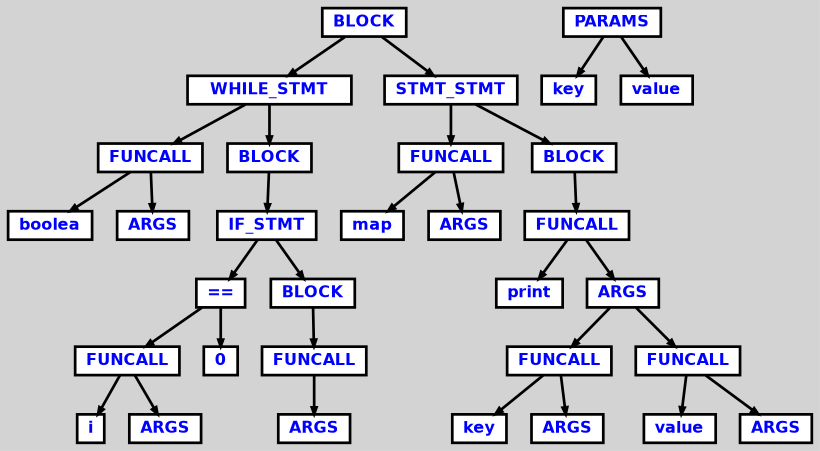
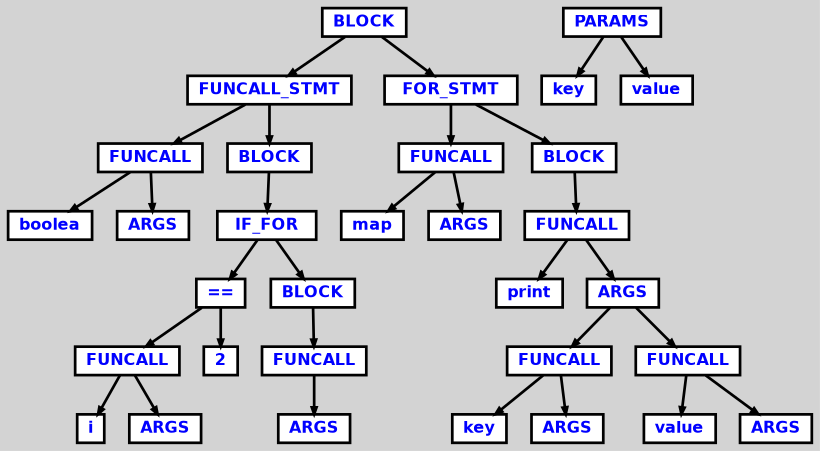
node "WHILE_STMT": label "WHILE_STMT" -> "FUNCALL_STMT"
node "STMT_STMT": label "STMT_STMT" -> "FOR_STMT"
node "IF_STMT": label "IF_STMT" -> "IF_FOR"
node "0": label "0" -> "2"
